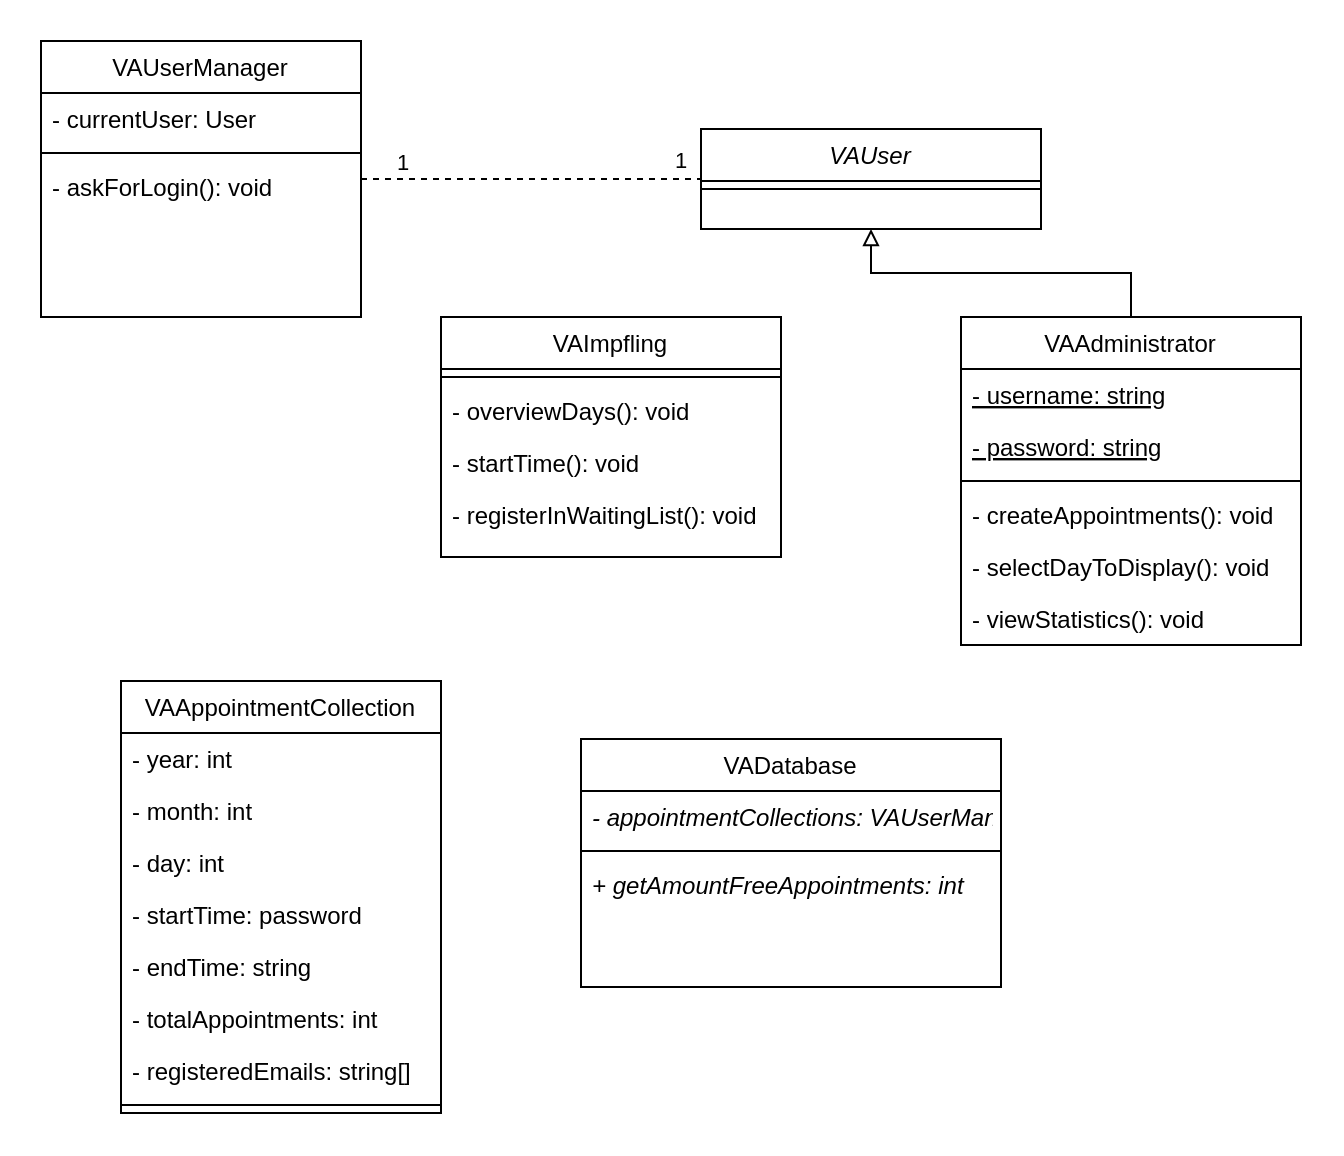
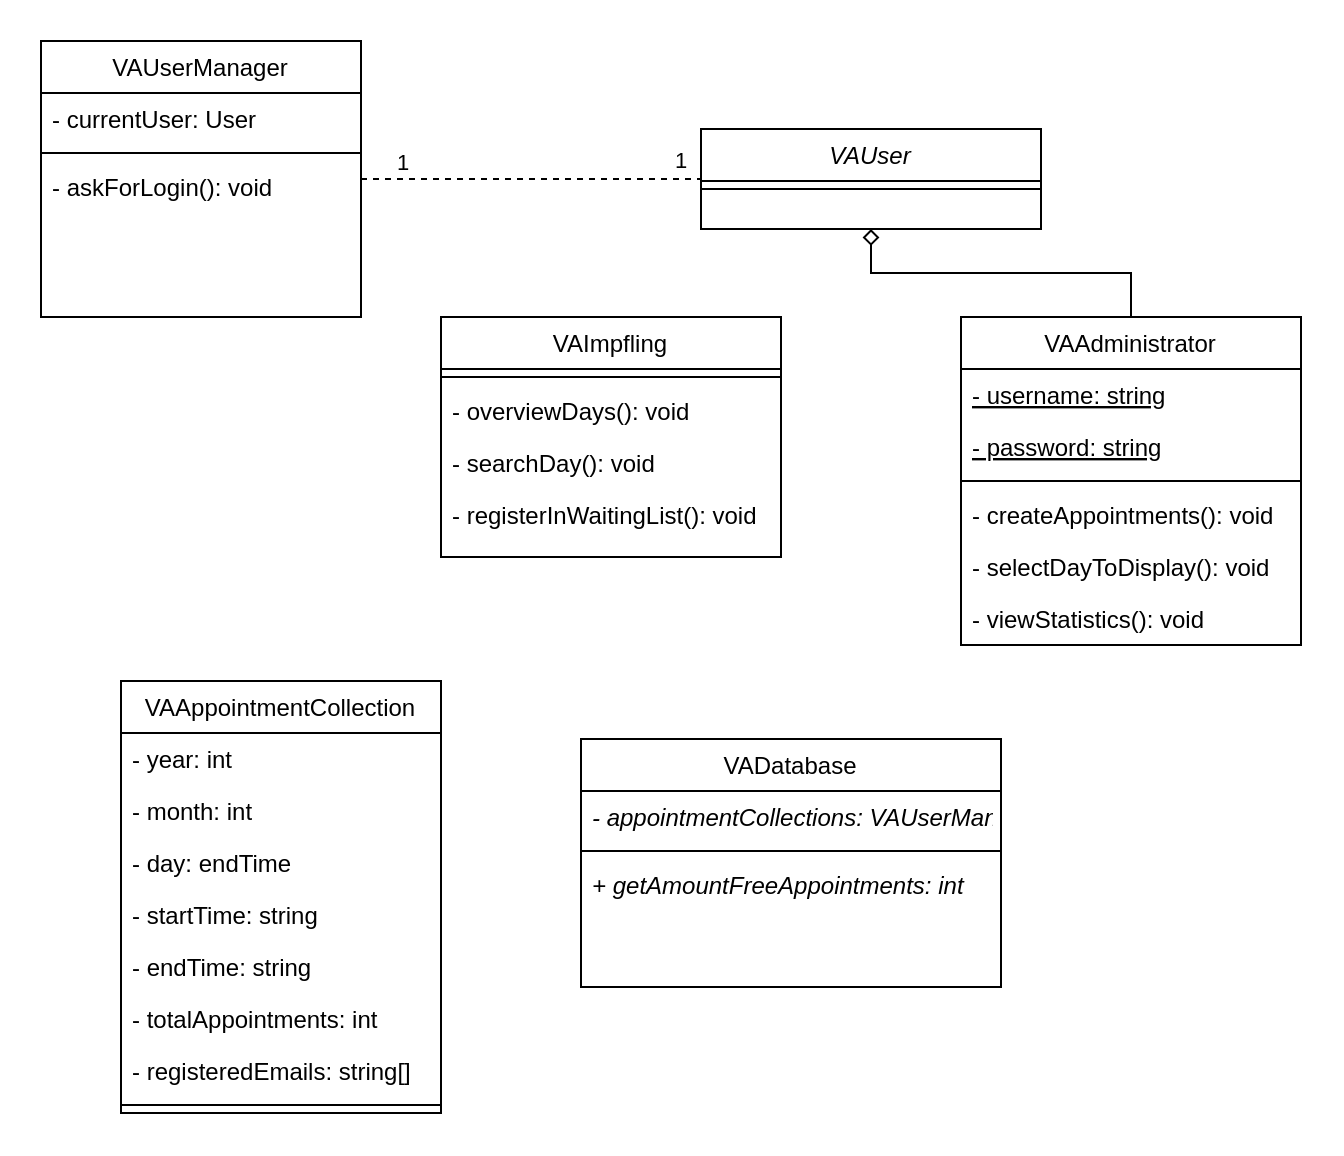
edge "VAAdministrator" -> "VAUser": arrowhead block -> diamond
node "- startTime(): void": label "- startTime(): void" -> "- searchDay(): void"
node "- day: int": label "- day: int" -> "- day: endTime"
node "- startTime: password": label "- startTime: password" -> "- startTime: string"
